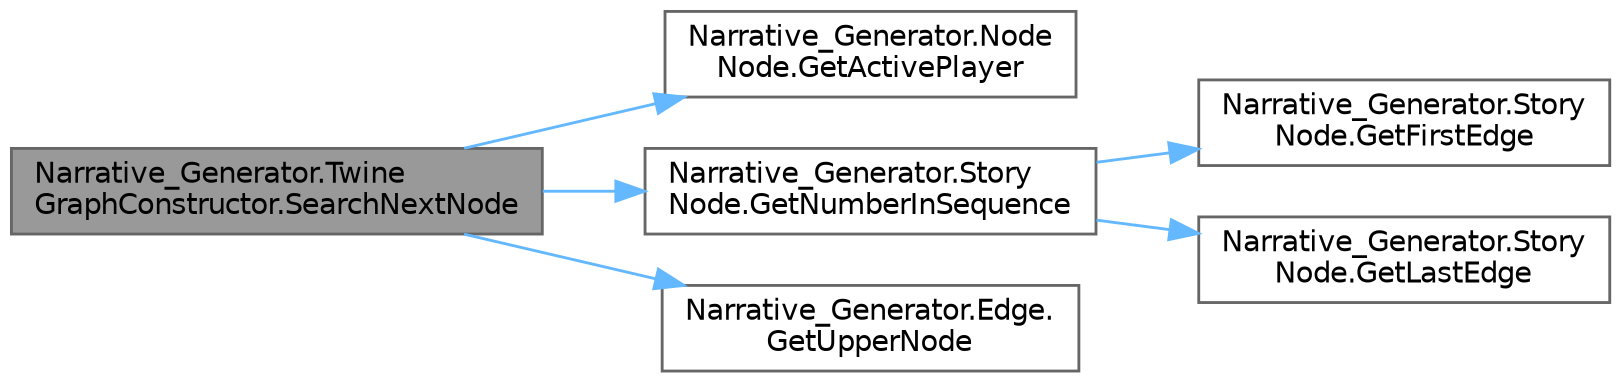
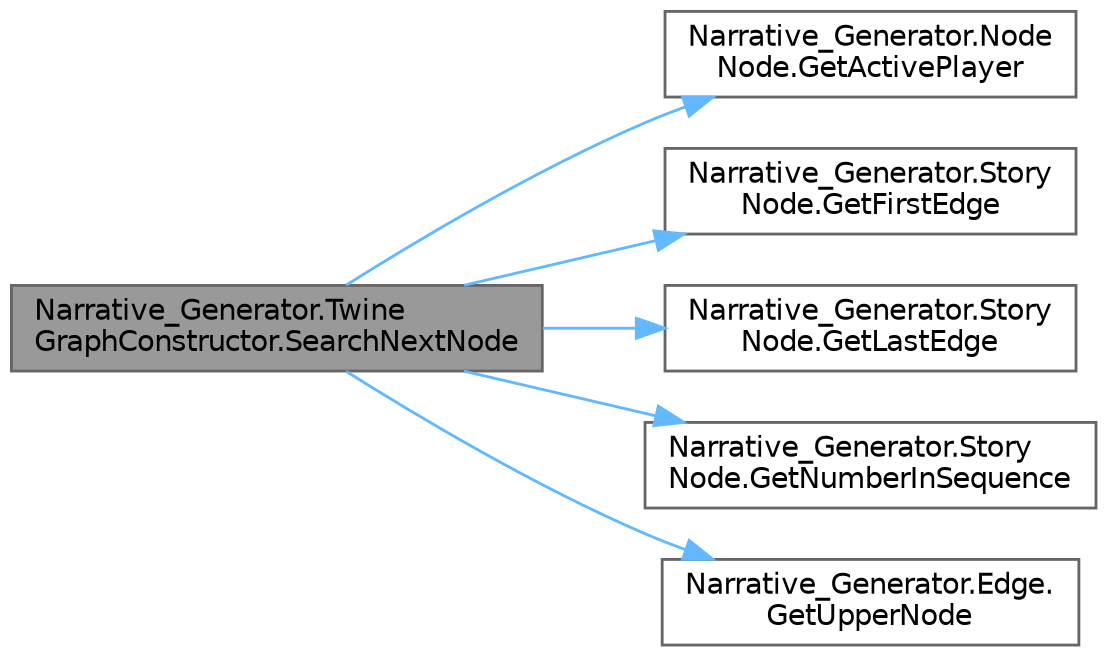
edge "Narrative_Generator.Story Node.GetNumberInSequence" -> "Narrative_Generator.Story Node.GetFirstEdge": now "Narrative_Generator.Twine GraphConstructor.SearchNextNode" -> "Narrative_Generator.Story Node.GetFirstEdge"
edge "Narrative_Generator.Story Node.GetNumberInSequence" -> "Narrative_Generator.Story Node.GetLastEdge": now "Narrative_Generator.Twine GraphConstructor.SearchNextNode" -> "Narrative_Generator.Story Node.GetLastEdge"
